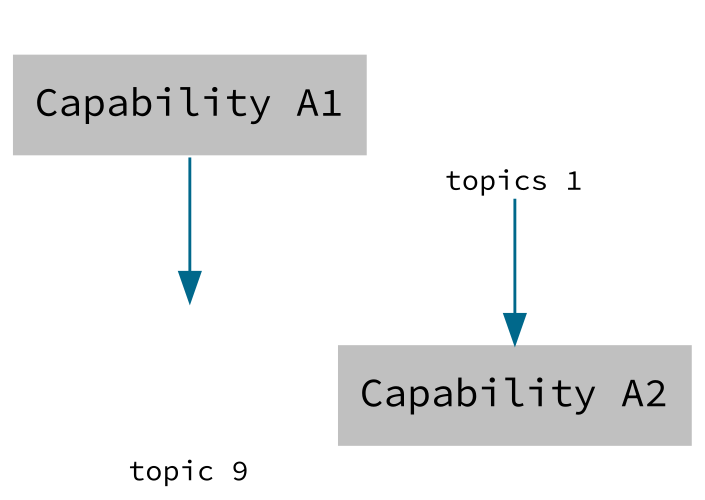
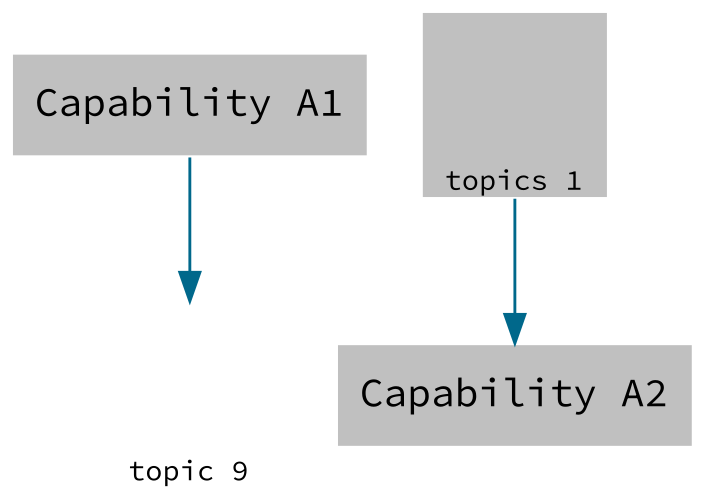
node "topics 1": fillcolor white -> grey
